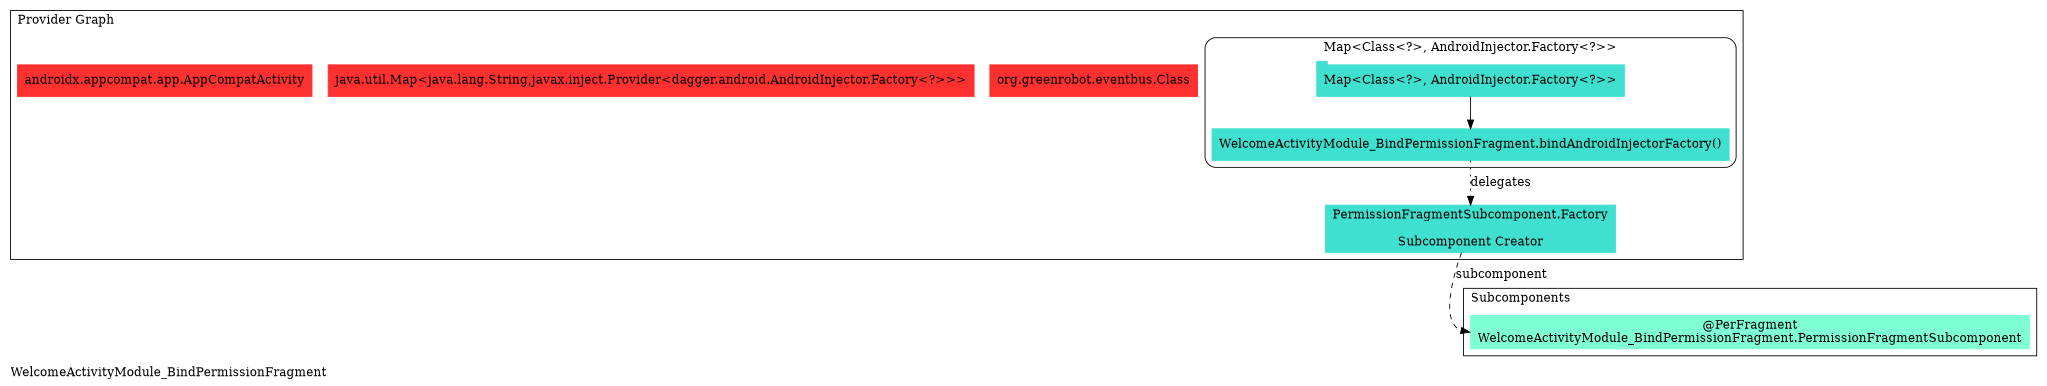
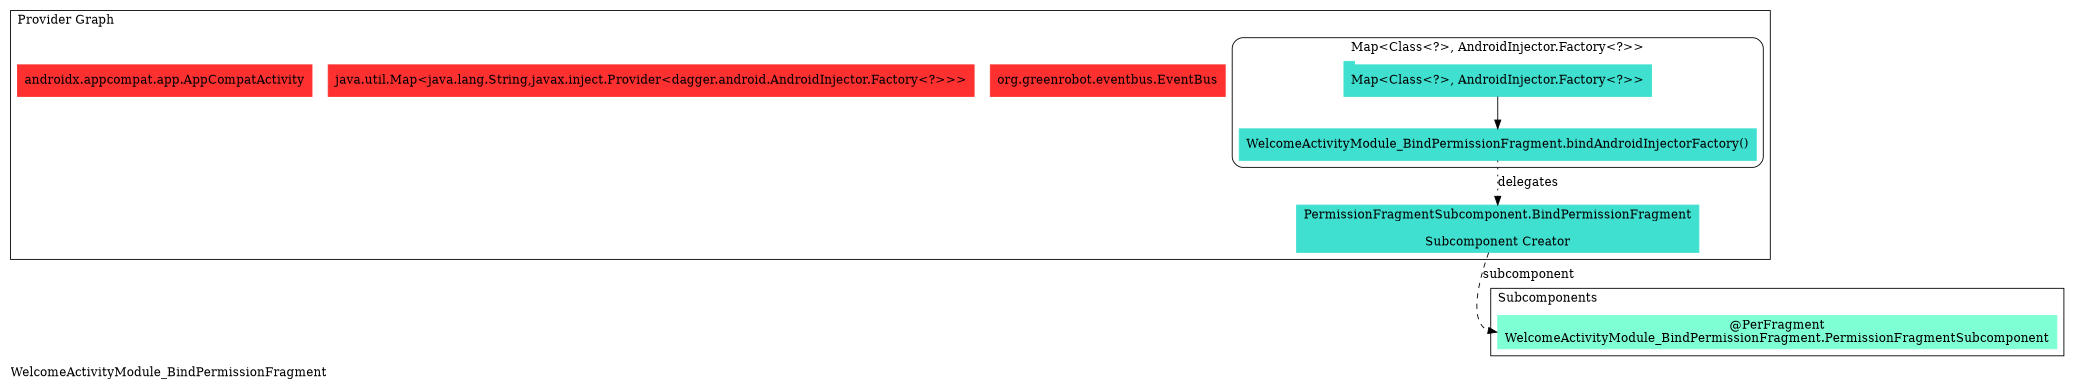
node "org.greenrobot.eventbus.Class": label "org.greenrobot.eventbus.Class" -> "org.greenrobot.eventbus.EventBus"
node "PermissionFragmentSubcomponent.Factory Subcomponent Creator": label "PermissionFragmentSubcomponent.Factory Subcomponent Creator" -> "PermissionFragmentSubcomponent.BindPermissionFragment Subcomponent Creator"
